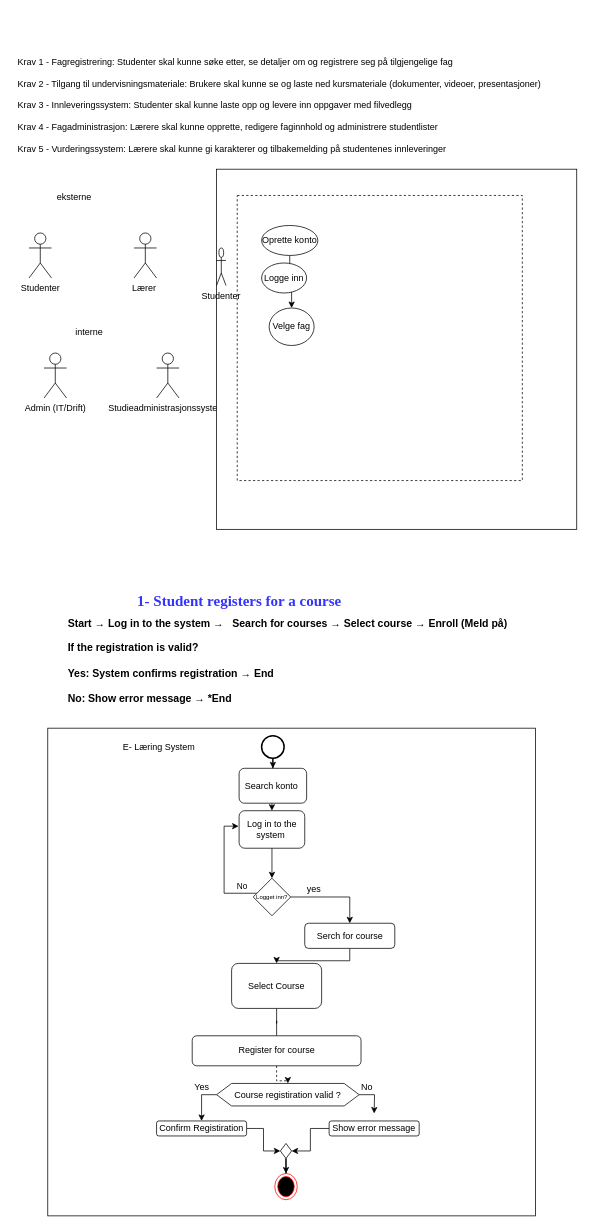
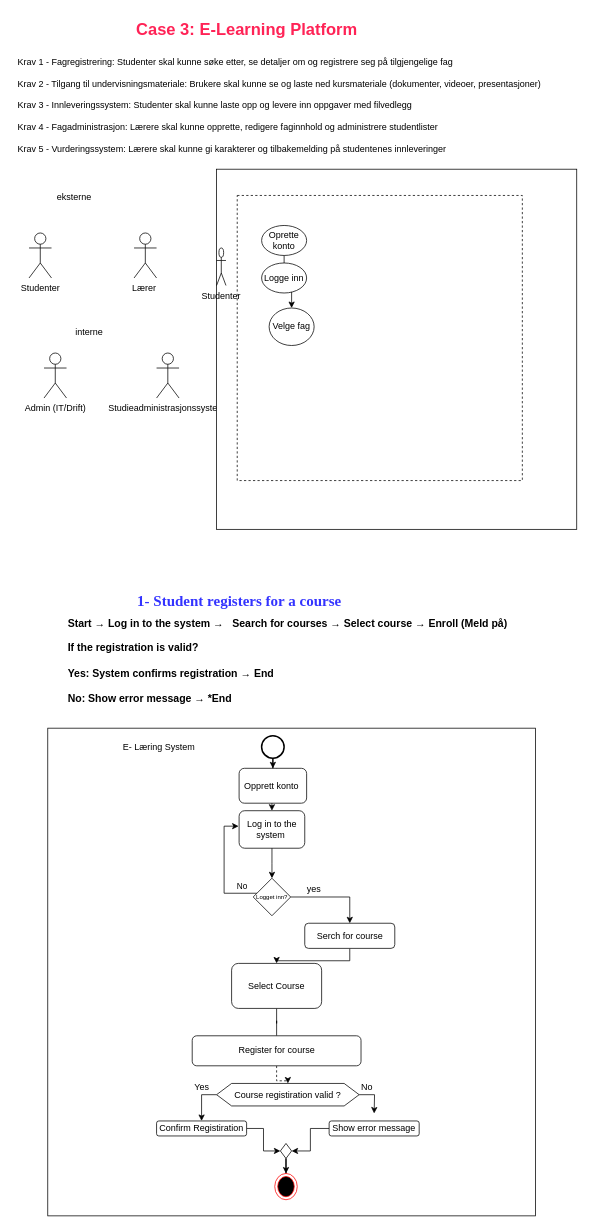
node "Case 3: E-Learning Platform": added
node "Oprette konto": size 56x30 -> 45x30
node "Search konto": label "Search konto" -> "Opprett konto"
